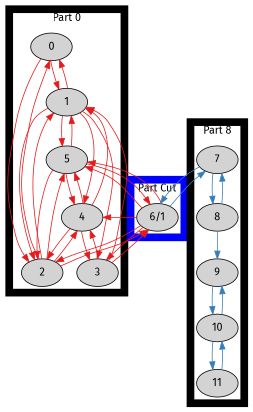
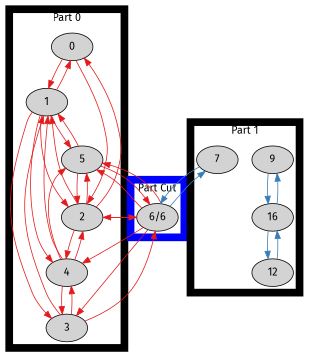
cluster "Part 8": label "Part 8" -> "Part 1"
edge "5" -> "4": removed
node "6/1": label "6/1" -> "6/6"
node "8": removed
node "10": label "10" -> "16"
node "11": label "11" -> "12"
